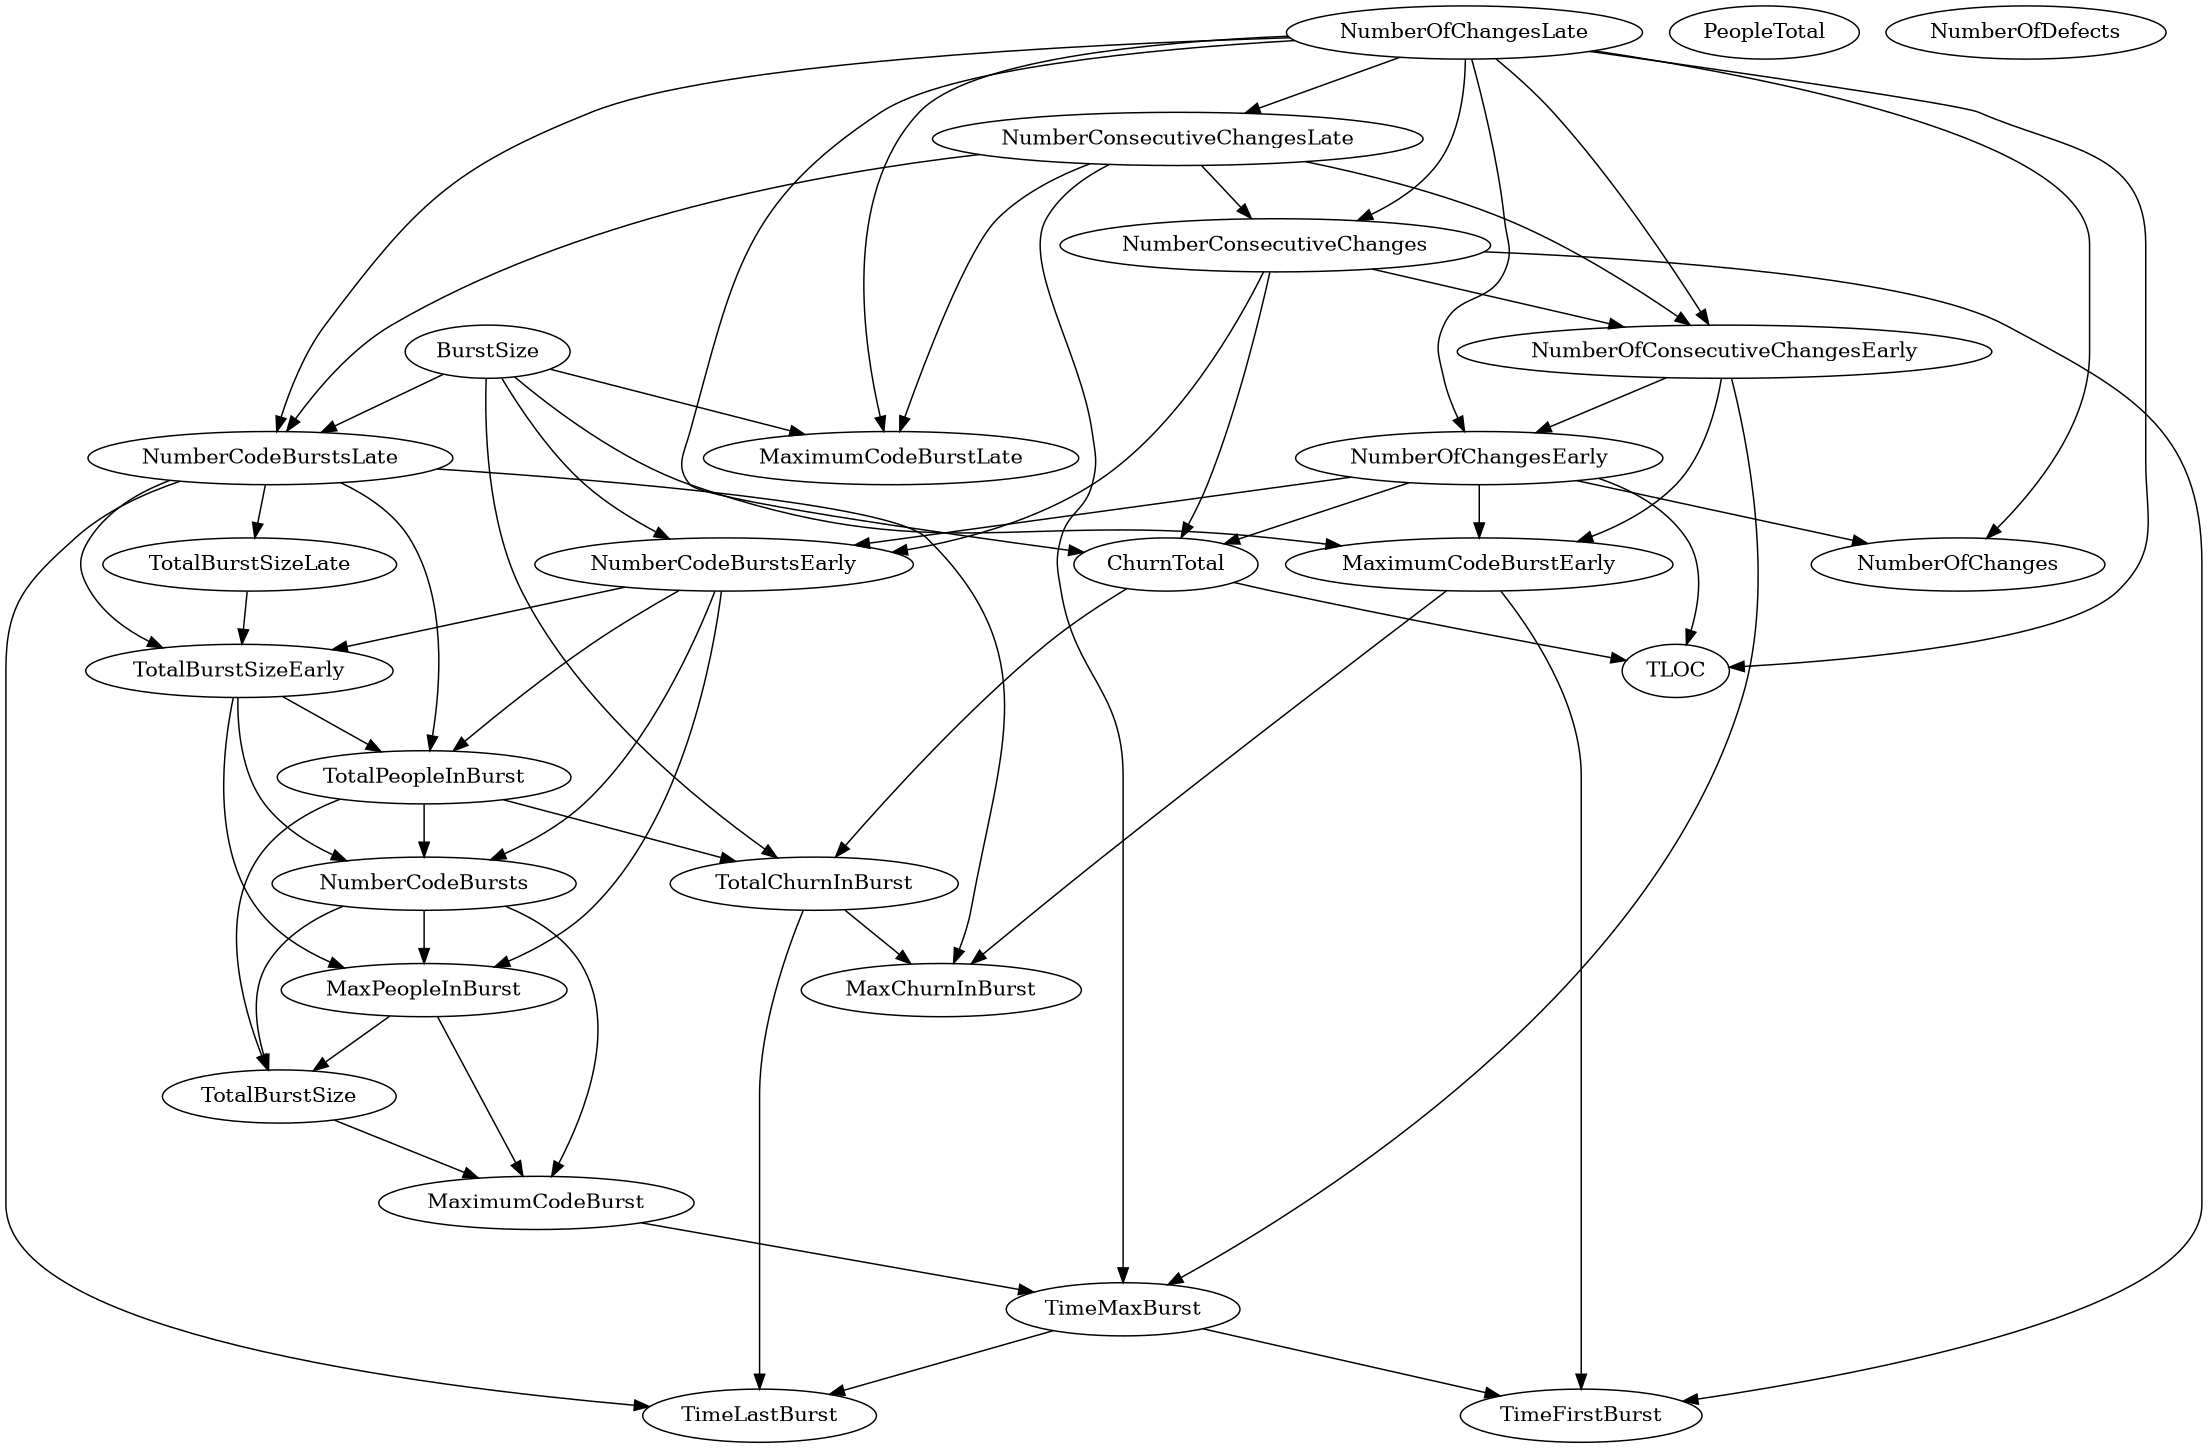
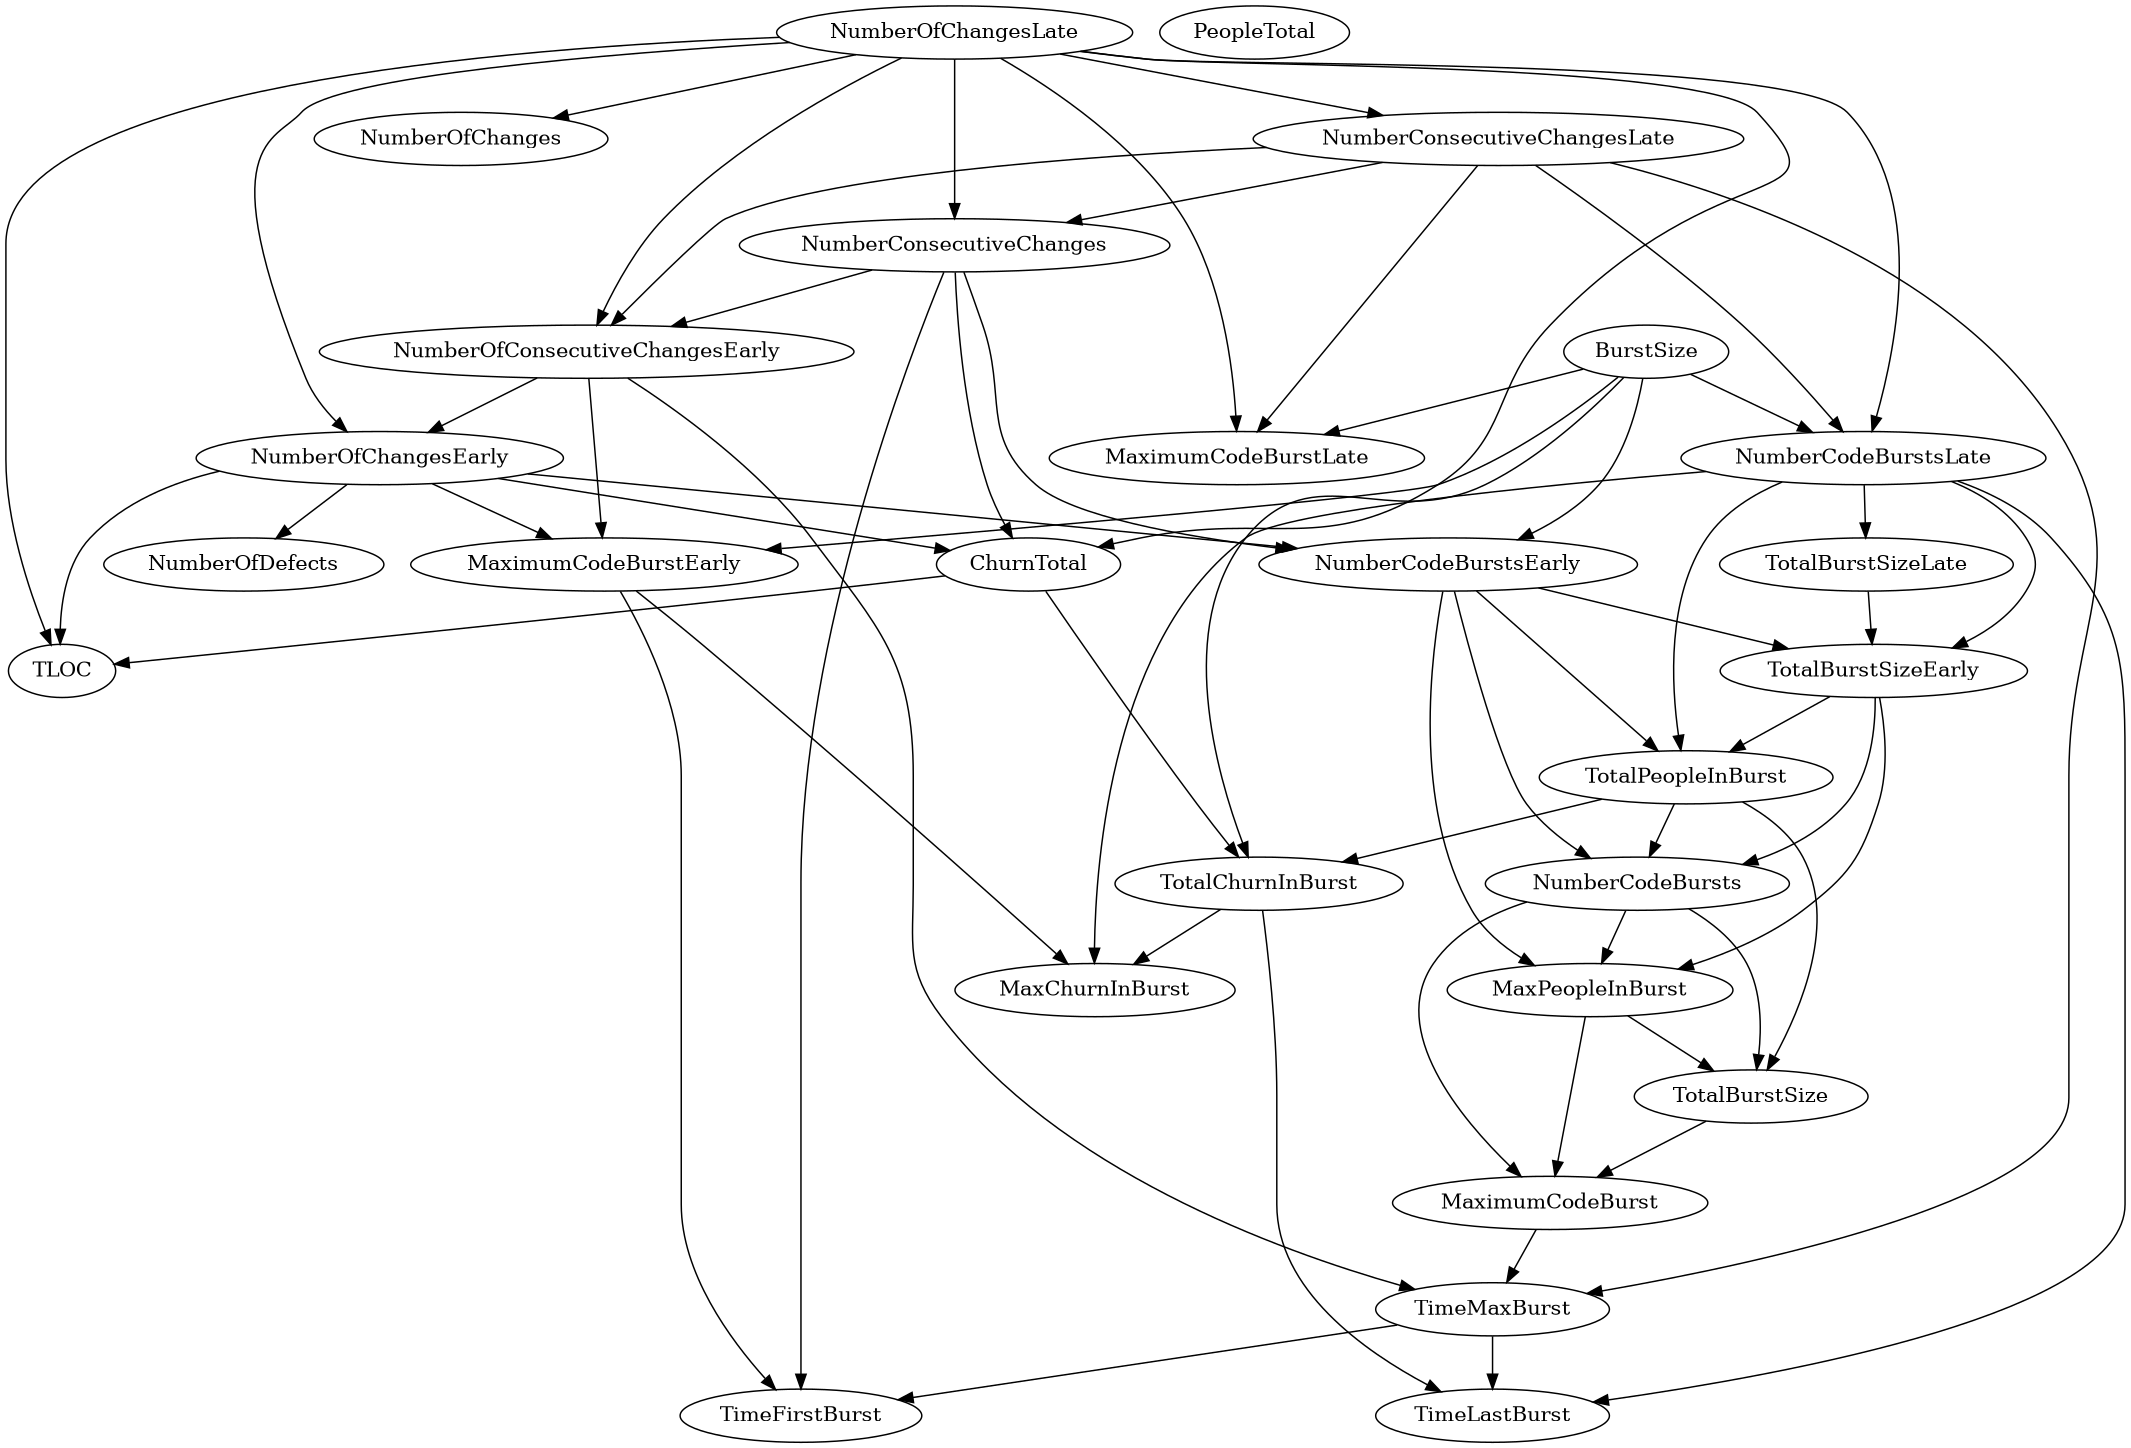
edge "NumberOfChangesEarly" -> "NumberOfChanges": now "NumberOfChangesEarly" -> "NumberOfDefects"
